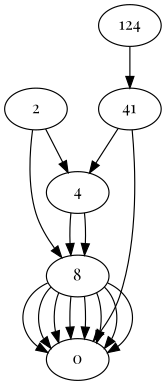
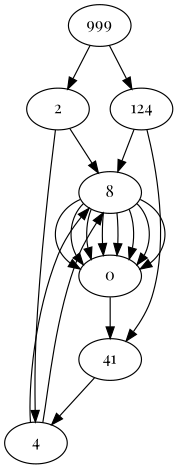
node "999": added
edge "124" -> "8": added
edge "41" -> "0": reversed
